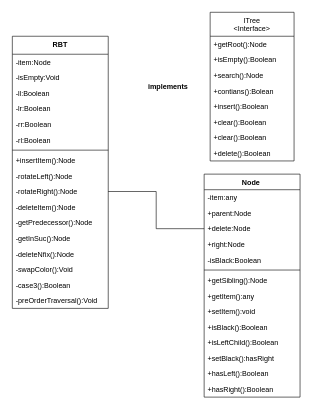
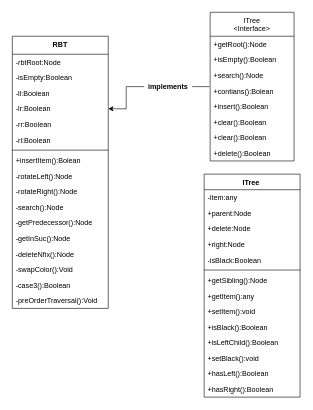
node "-item:Node": label "-item:Node" -> "-rbtRoot:Node"
node "-isEmpty:Void": label "-isEmpty:Void" -> "-isEmpty:Boolean"
edge "implements" -> "-lr:Boolean": added
edge "implements" -- "+contians():Bolean": added
node "+insertItem():Node": label "+insertItem():Node" -> "+insertItem():Bolean"
node "Node": label "Node" -> "ITree"
node "-deleteItem():Node": label "-deleteItem():Node" -> "-search():Node"
edge "-rotateRight():Node" -- "+delete:Node": removed
node "+setBlack():hasRight": label "+setBlack():hasRight" -> "+setBlack():void"
